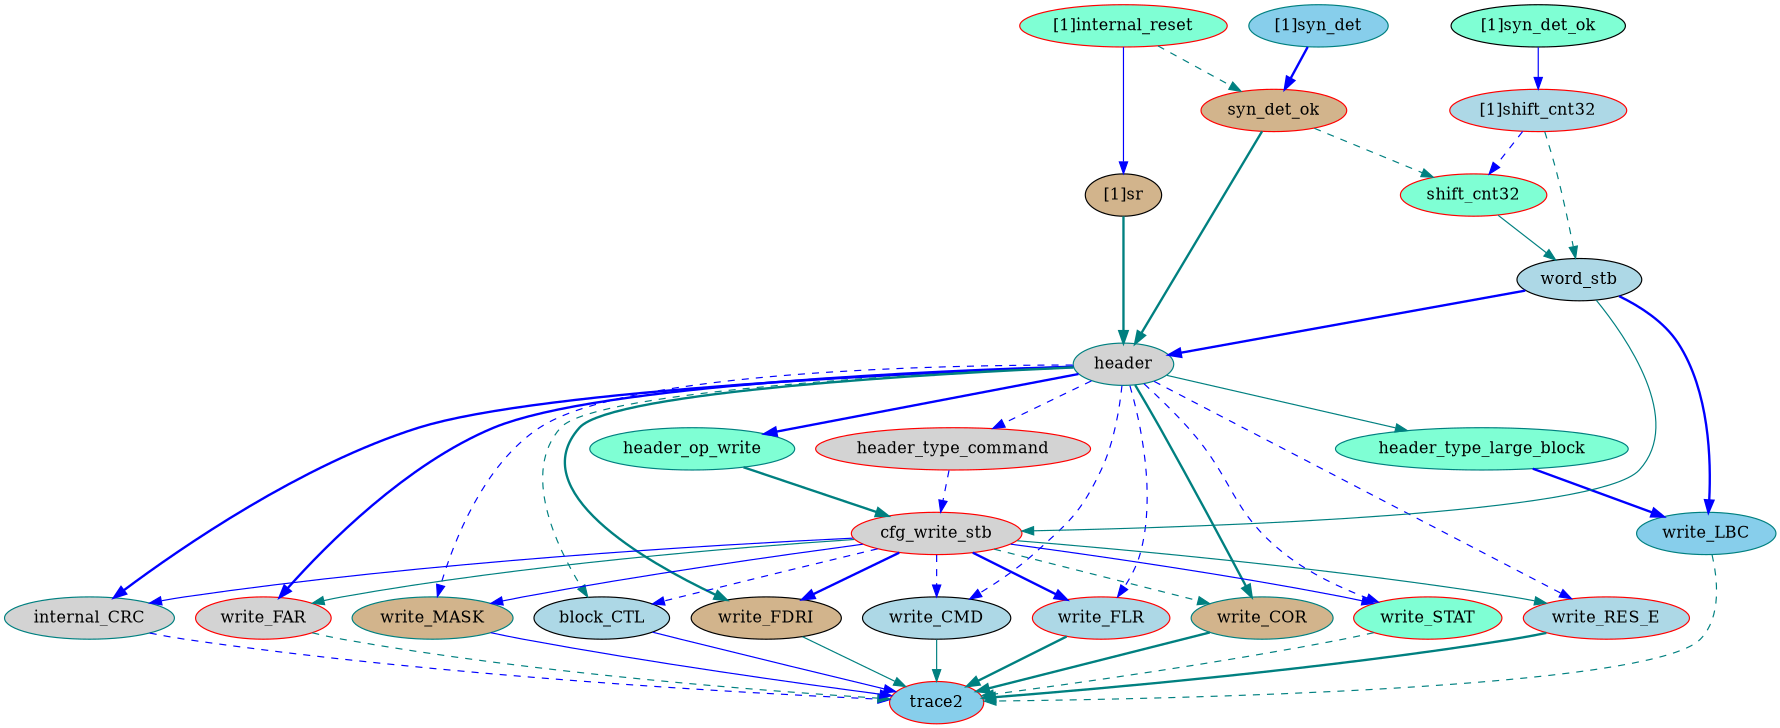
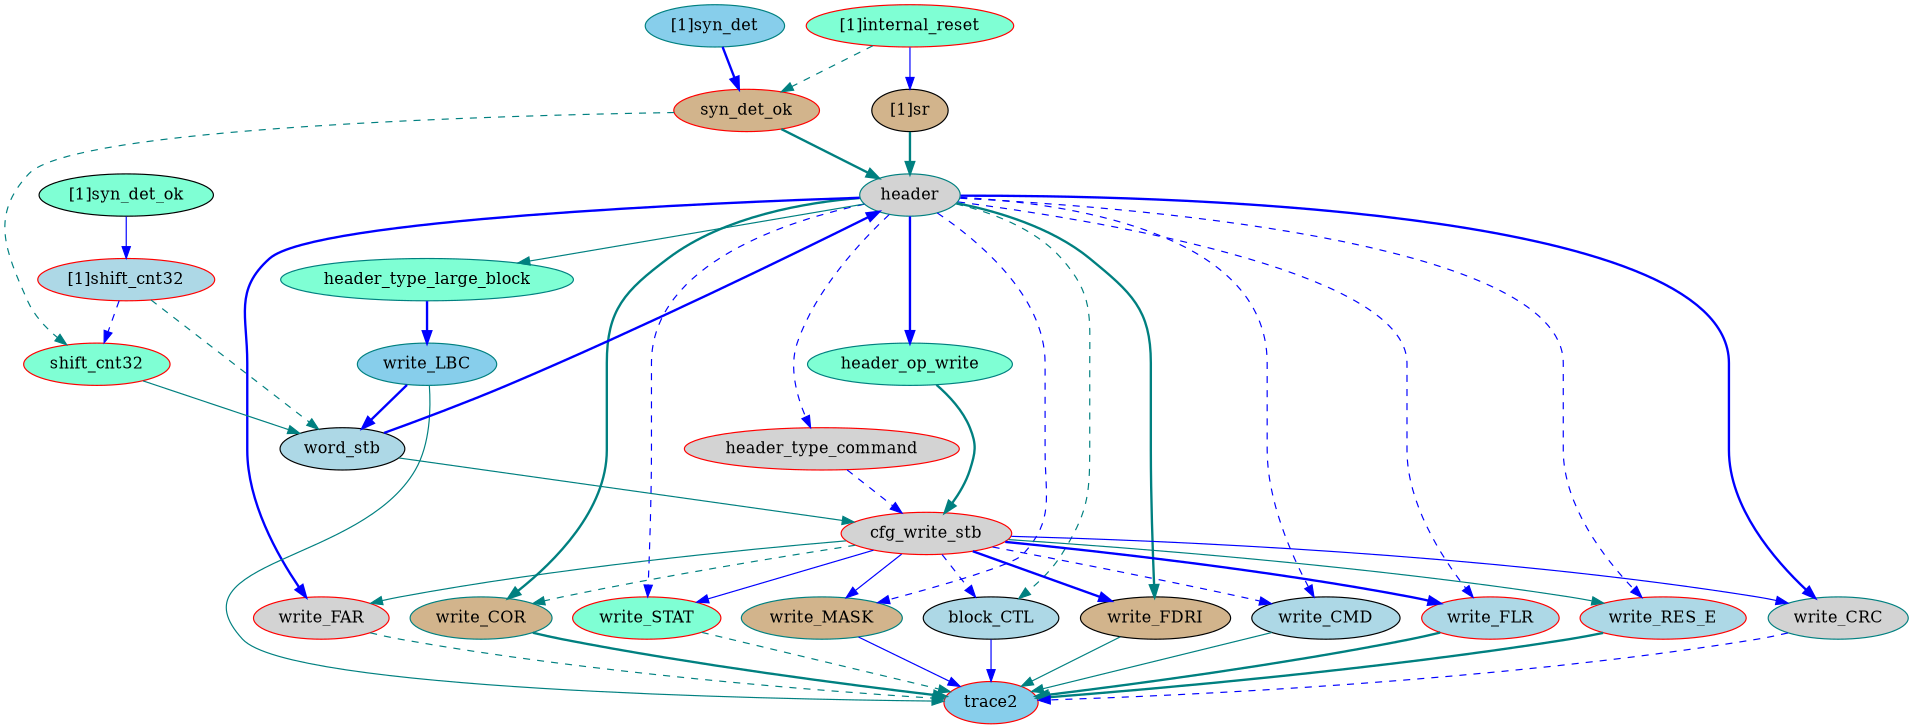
edge "word_stb" -> "write_LBC": reversed
node "internal_CRC": label "internal_CRC" -> "write_CRC"
edge "write_LBC" -> "trace2": style dashed -> solid
